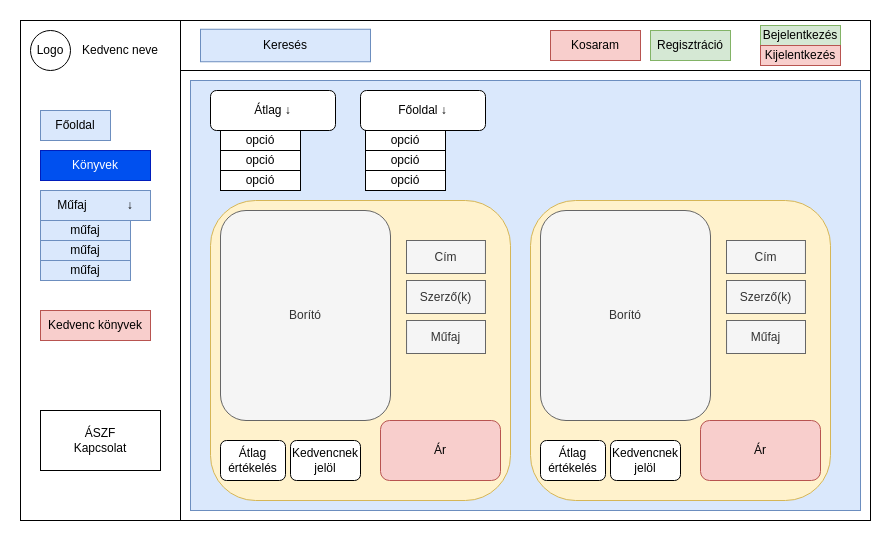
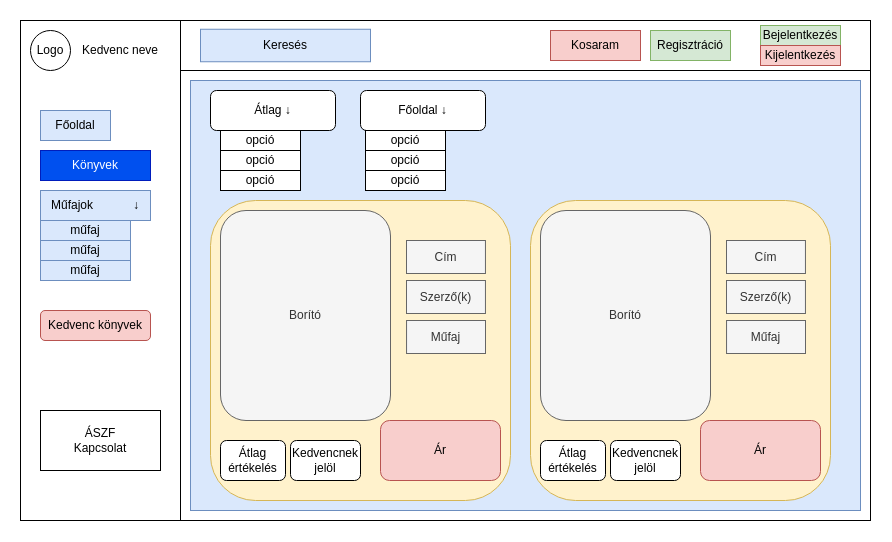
node "Műfaj ↓": label "Műfaj ↓" -> "Műfajok ↓"
node "Kedvenc könyvek": shape rectangle -> rounded rectangle
